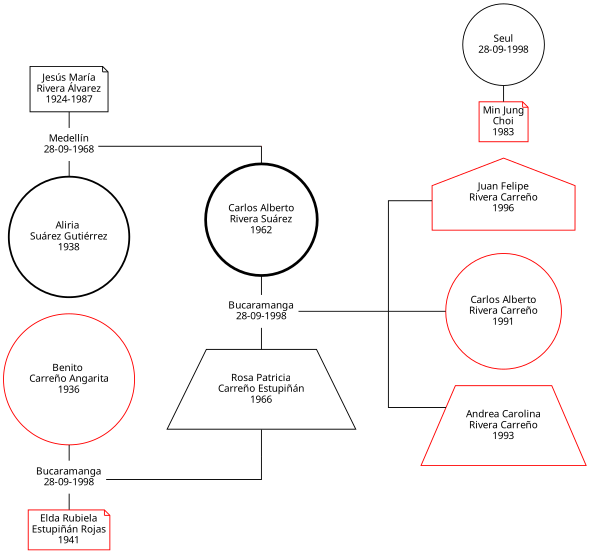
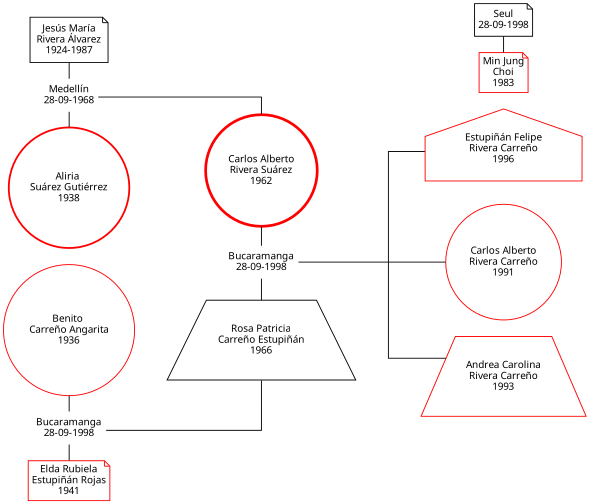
node "Seul 28-09-1998": shape circle -> note
node "Juan Felipe Rivera Carreño 1996": label "Juan Felipe Rivera Carreño 1996" -> "Estupiñán Felipe Rivera Carreño 1996"
node "Carlos Alberto Rivera Suárez 1962": color black -> red
node "Aliria Suárez Gutiérrez 1938": color black -> red
